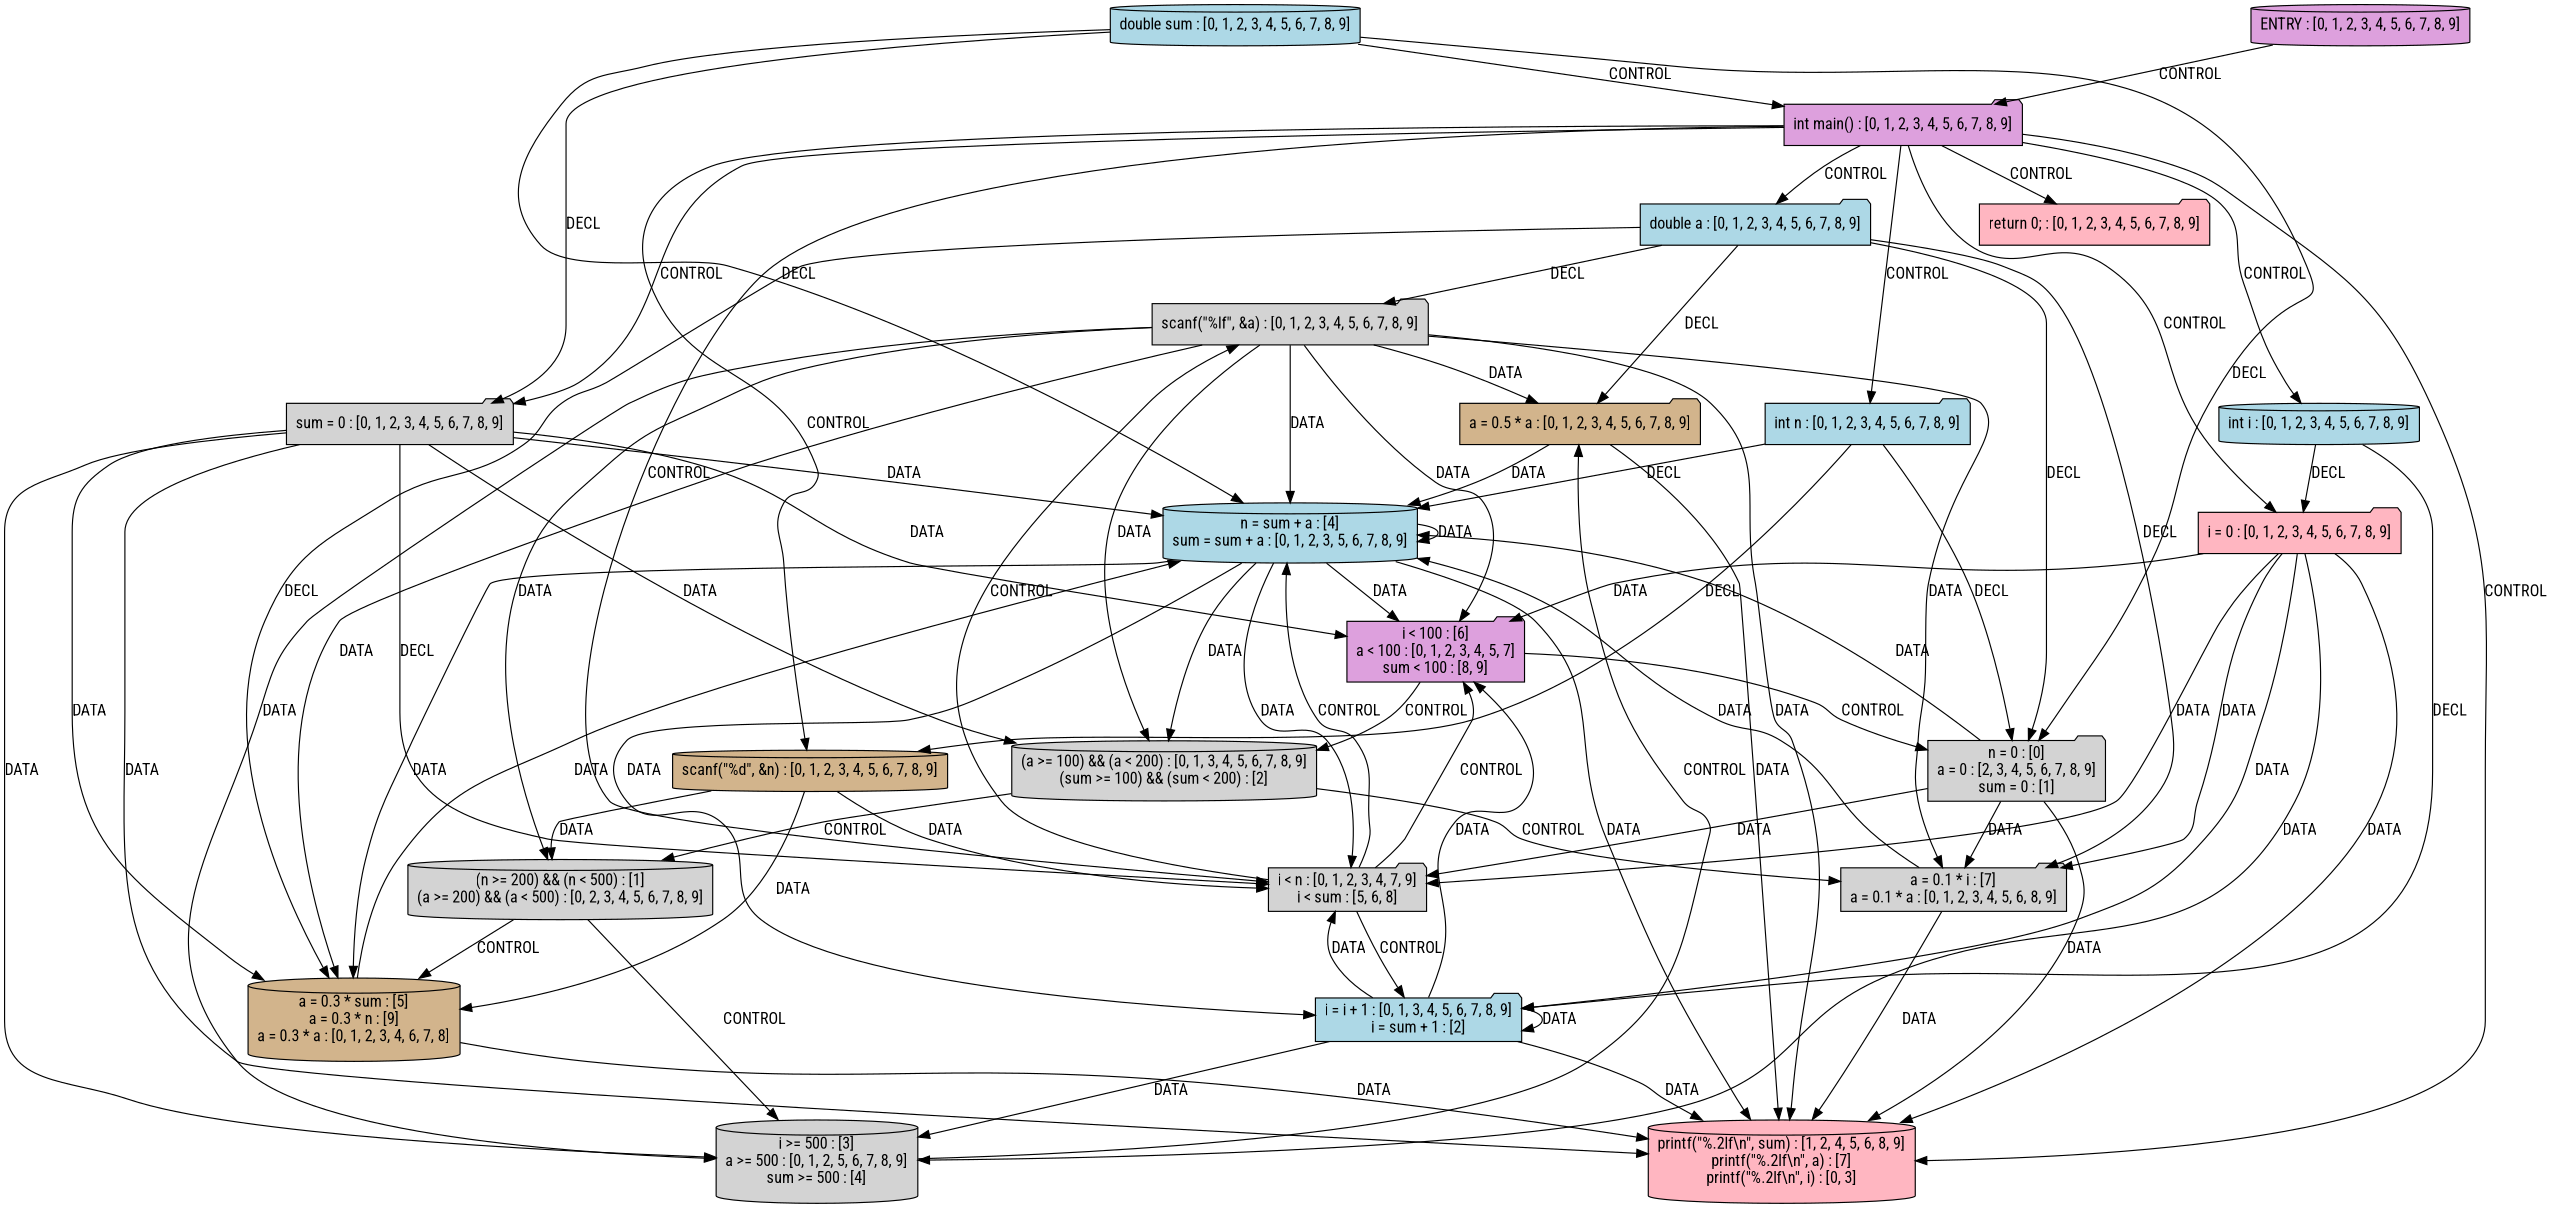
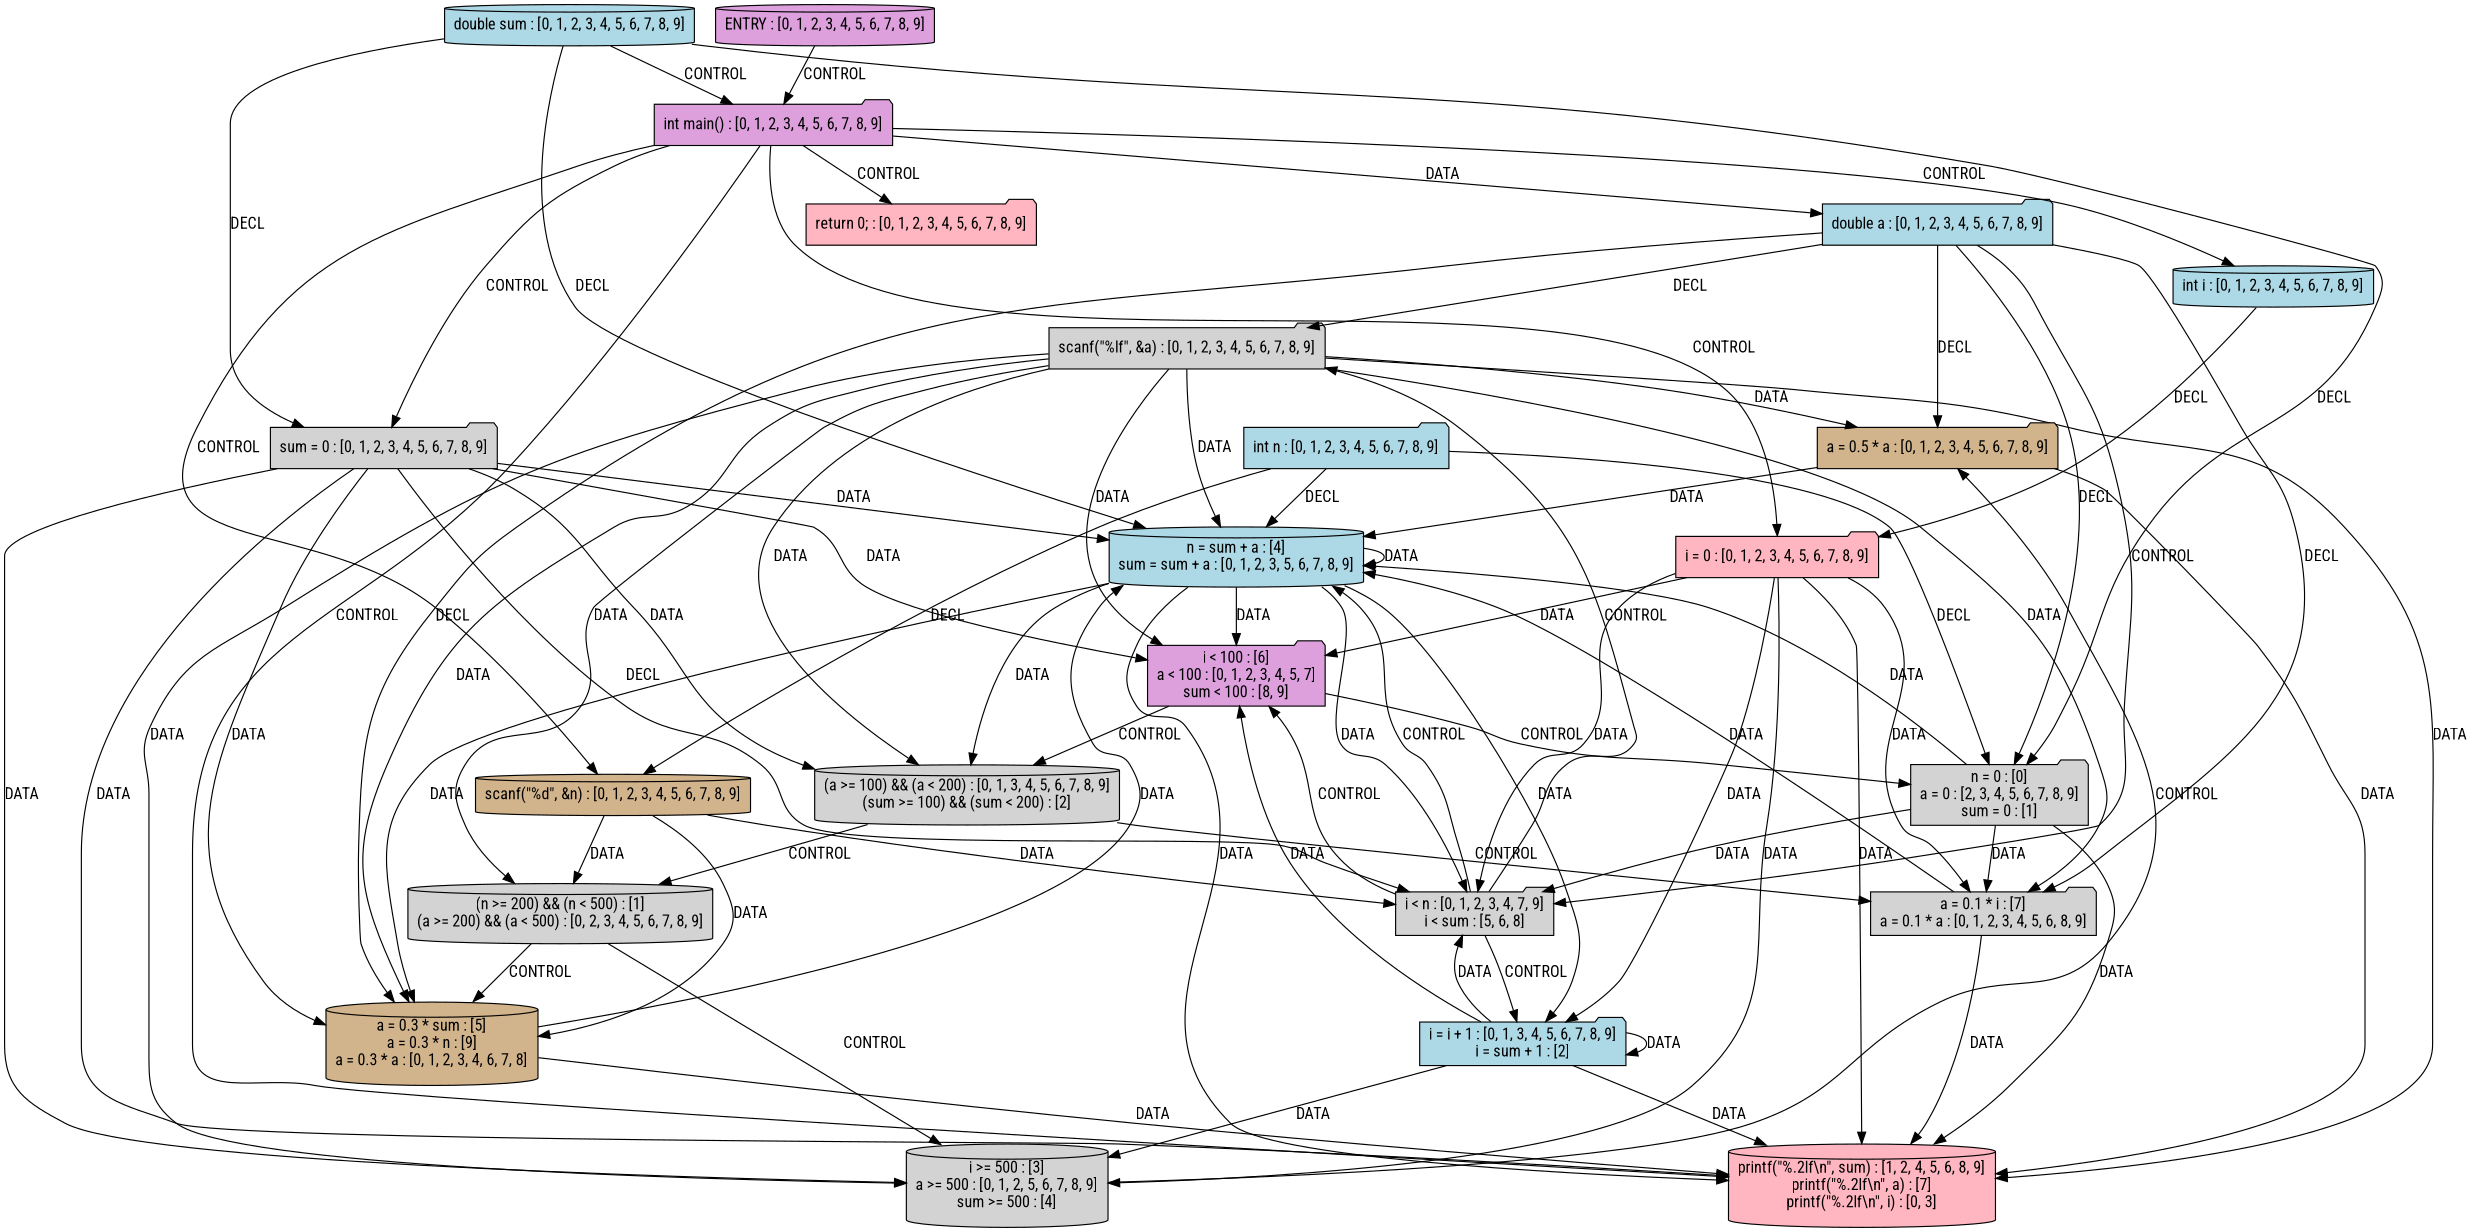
edge "int main() : [0, 1, 2, 3, 4, 5, 6, 7, 8, 9]" -> "double a : [0, 1, 2, 3, 4, 5, 6, 7, 8, 9]": label "CONTROL" -> "DATA"
edge "int main() : [0, 1, 2, 3, 4, 5, 6, 7, 8, 9]" -> "int n : [0, 1, 2, 3, 4, 5, 6, 7, 8, 9]": removed, label "CONTROL"
edge "int main() : [0, 1, 2, 3, 4, 5, 6, 7, 8, 9]" -> "i < n : [0, 1, 2, 3, 4, 7, 9] i < sum : [5, 6, 8]": now "double a : [0, 1, 2, 3, 4, 5, 6, 7, 8, 9]" -> "i < n : [0, 1, 2, 3, 4, 7, 9] i < sum : [5, 6, 8]"
edge "int i : [0, 1, 2, 3, 4, 5, 6, 7, 8, 9]" -> "i = i + 1 : [0, 1, 3, 4, 5, 6, 7, 8, 9] i = sum + 1 : [2]": removed, label "DECL"
